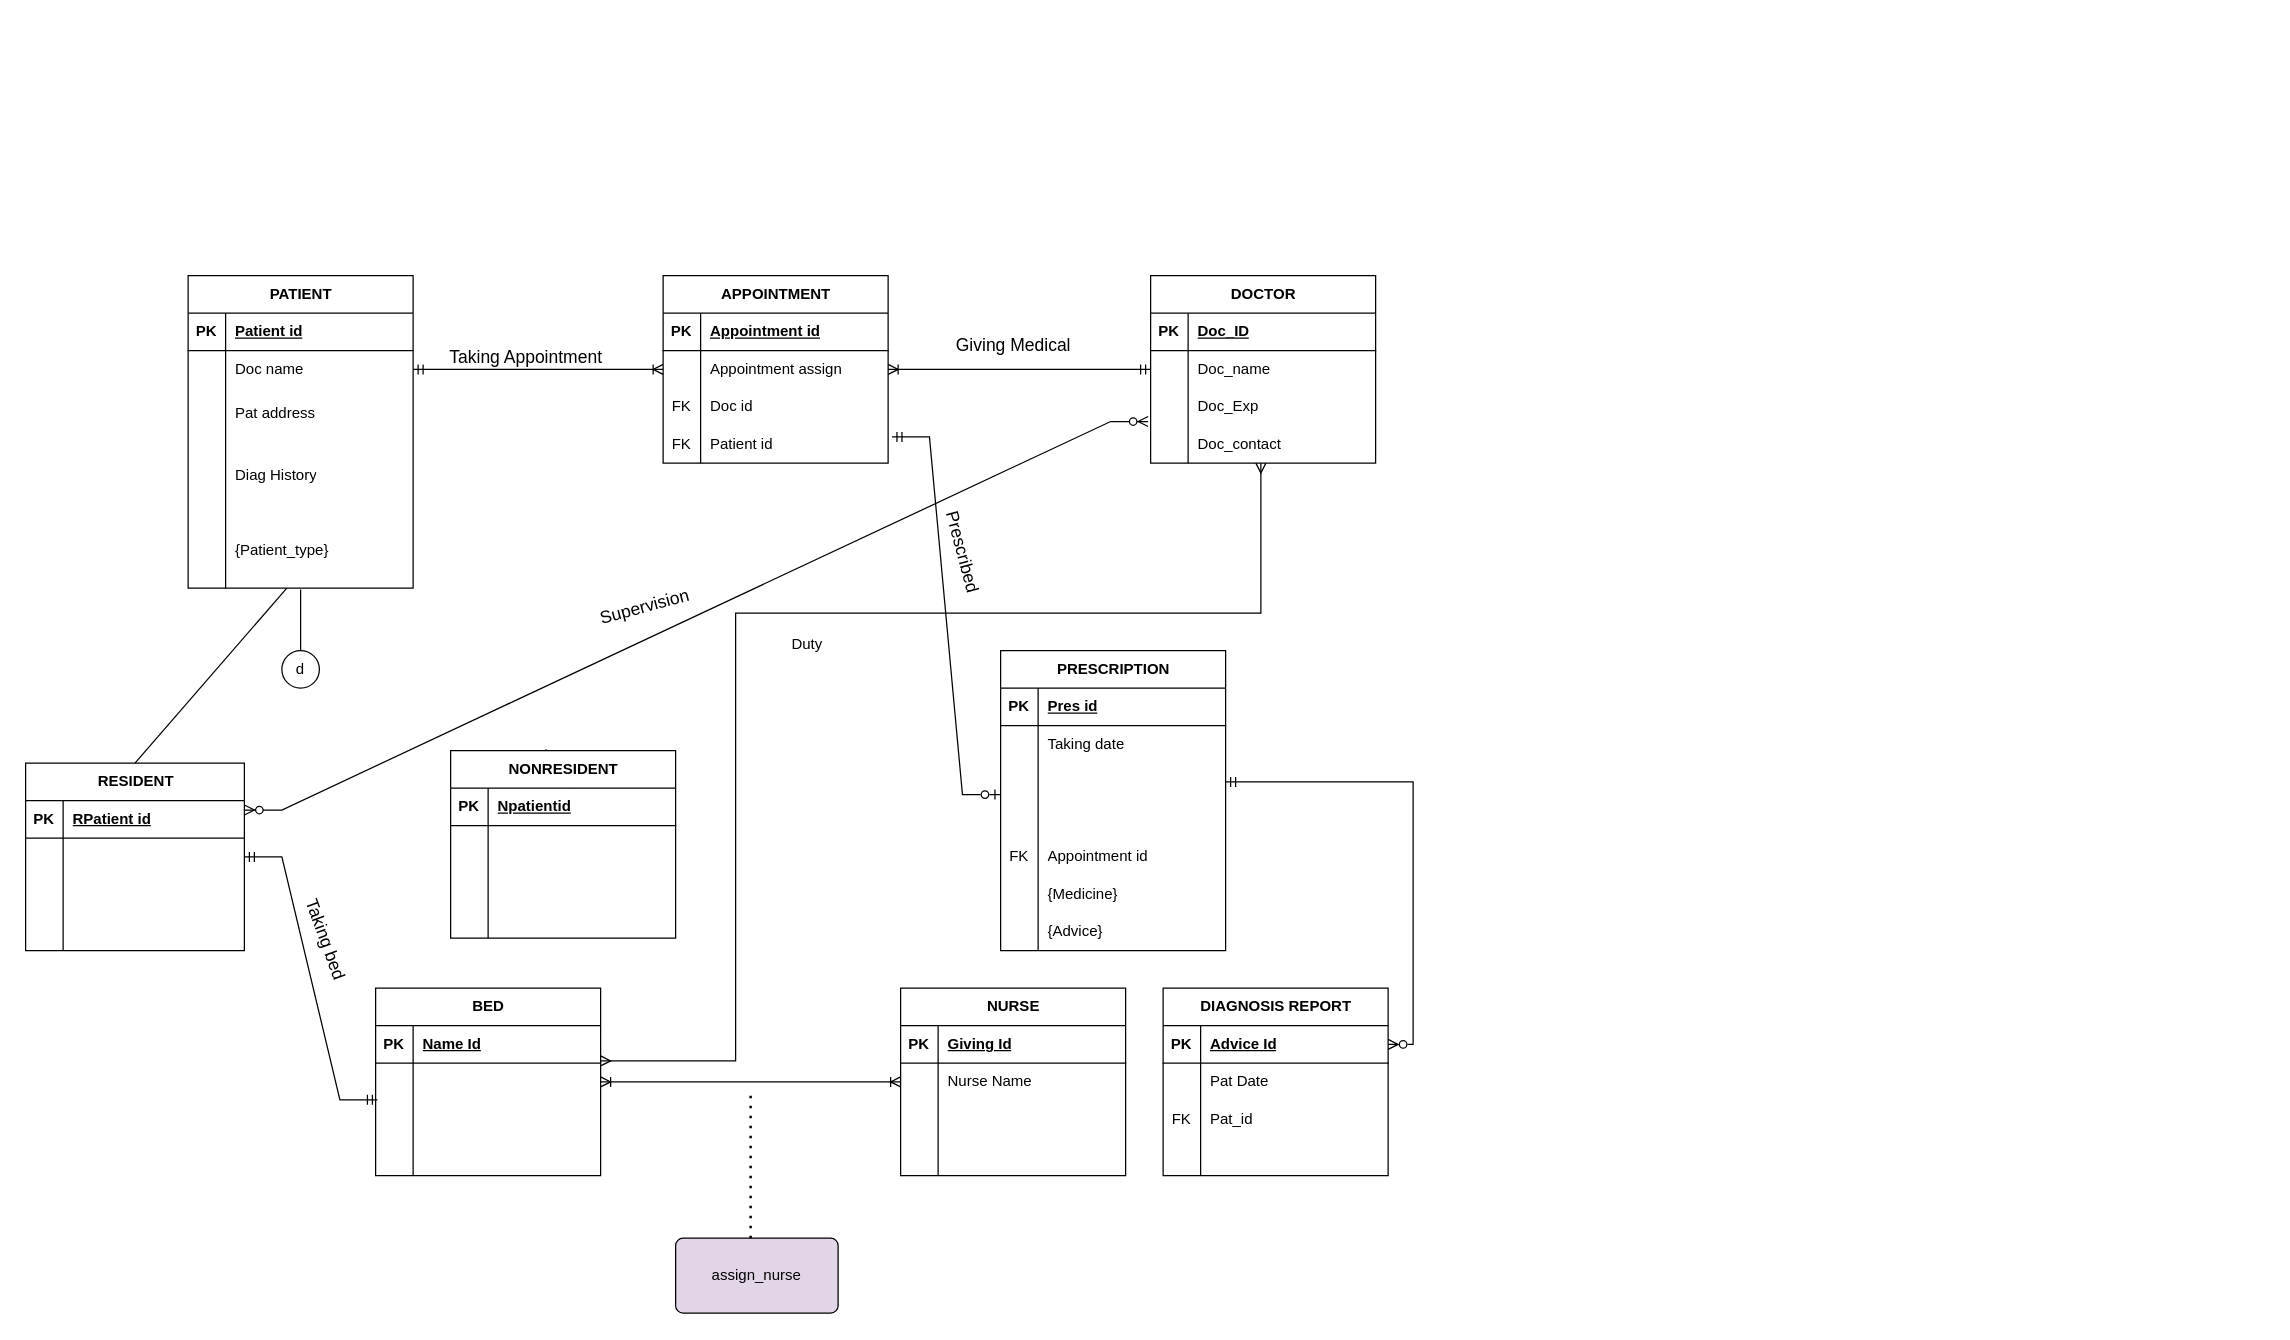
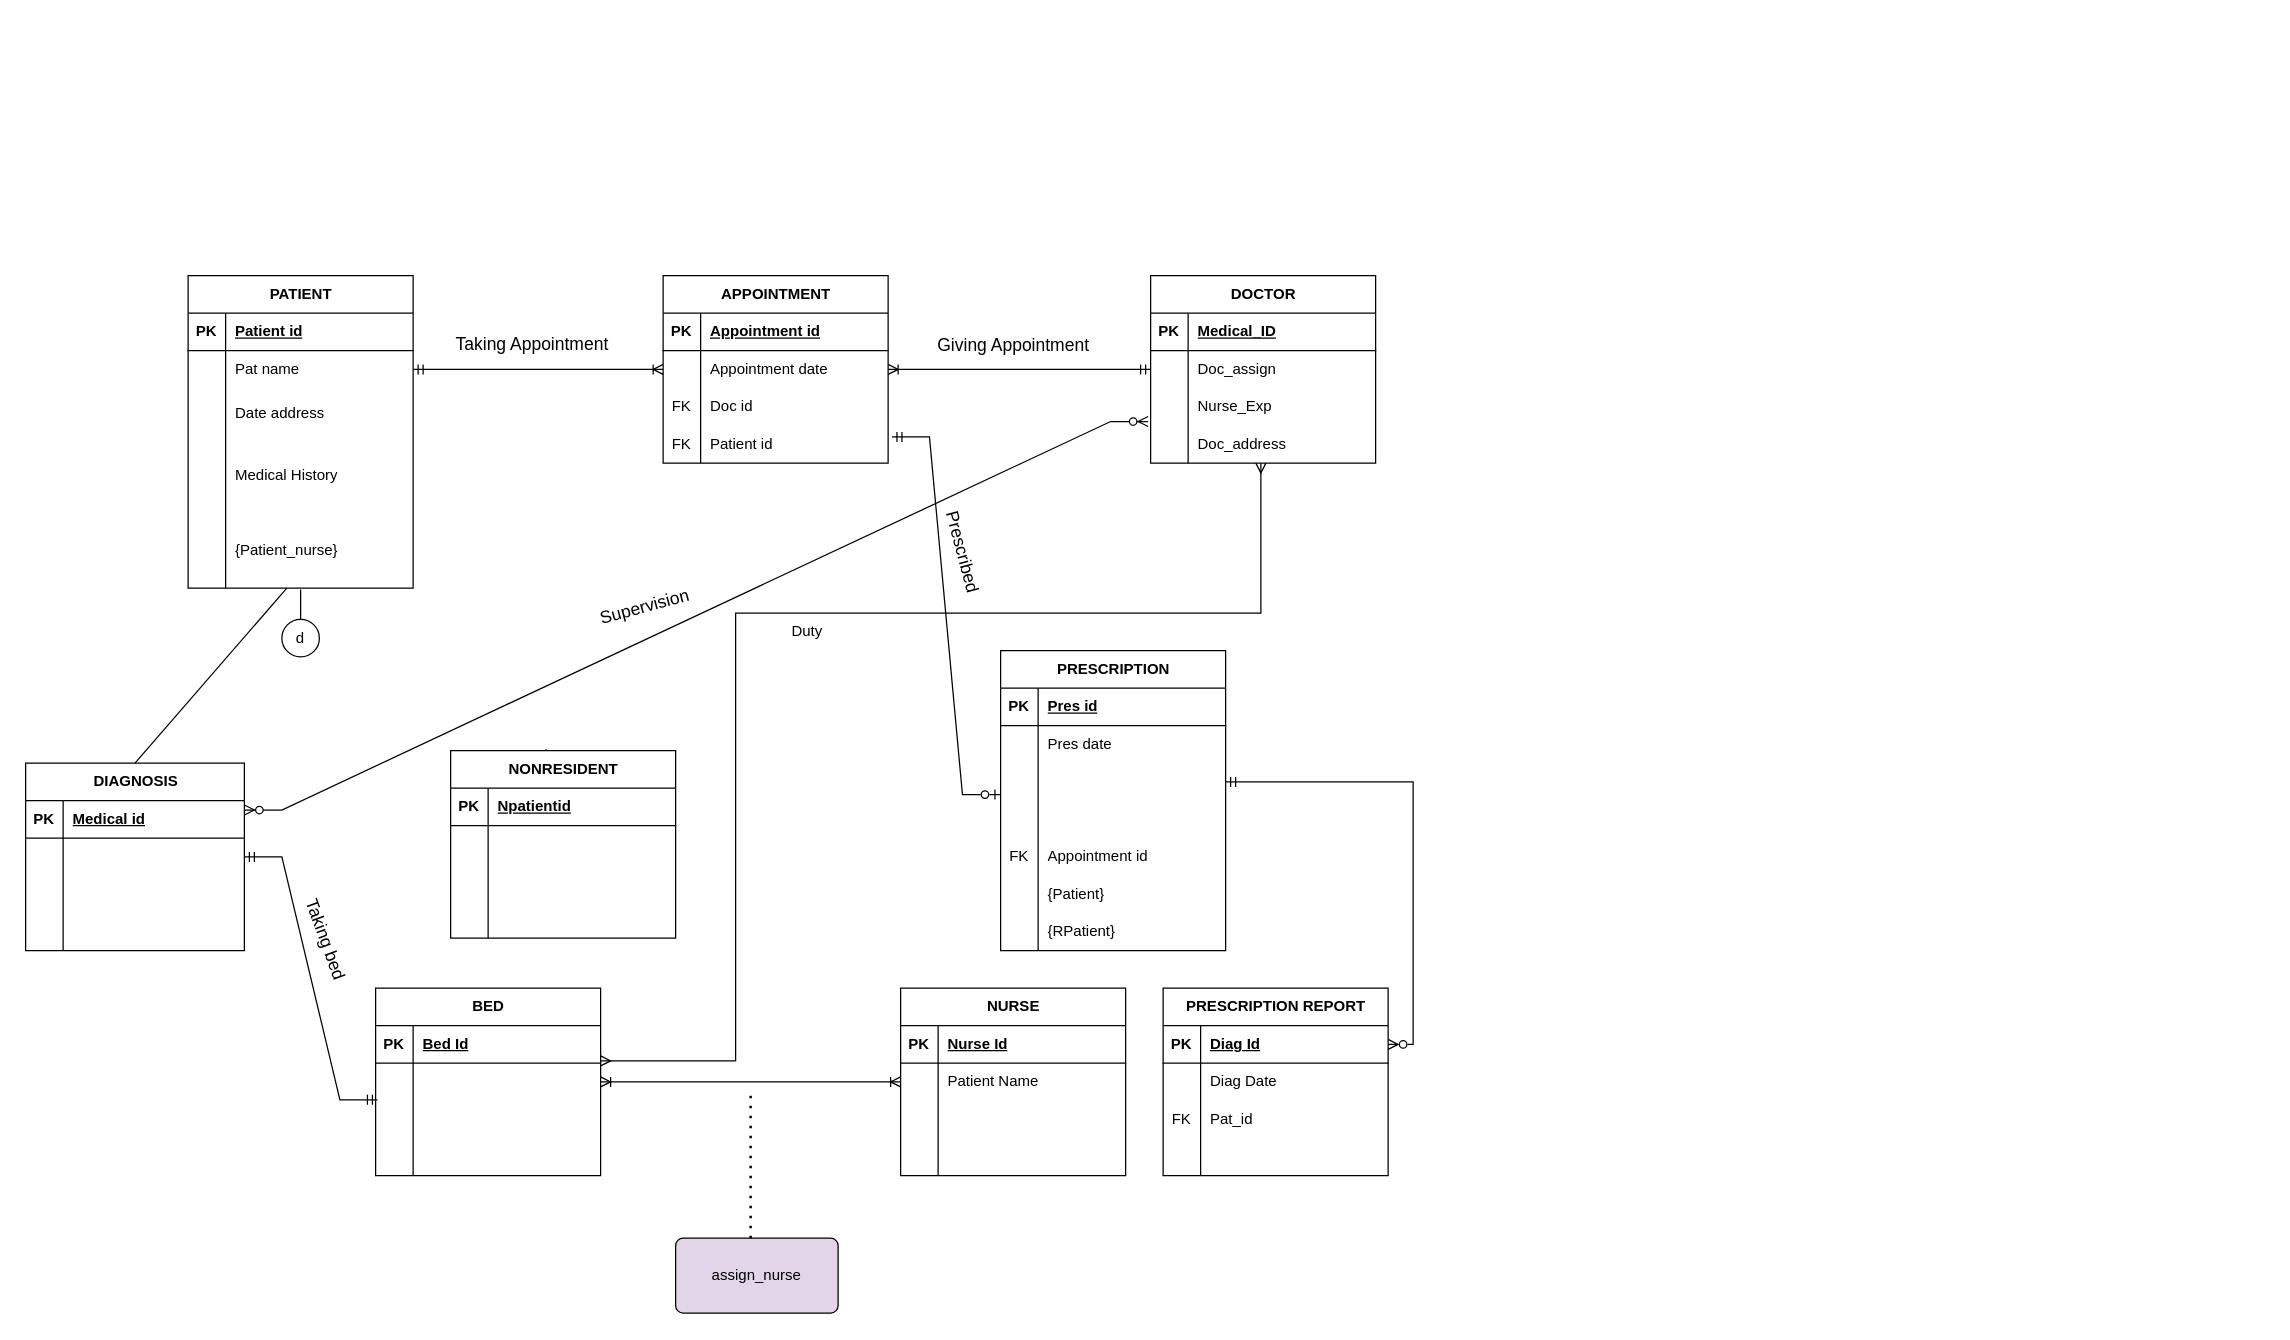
node "Doc_ID": label "Doc_ID" -> "Medical_ID"
node "Giving Medical": label "Giving Medical" -> "Giving Appointment"
node "Taking Appointment": moved (526, 357) -> (532, 344)
node "Doc name": label "Doc name" -> "Pat name"
node "Appointment assign": label "Appointment assign" -> "Appointment date"
node "Doc_name": label "Doc_name" -> "Doc_assign"
node "Doc_Exp": label "Doc_Exp" -> "Nurse_Exp"
node "Pat address": label "Pat address" -> "Date address"
node "Doc_contact": label "Doc_contact" -> "Doc_address"
node "Diag History": label "Diag History" -> "Medical History"
node "{Patient_type}": label "{Patient_type}" -> "{Patient_nurse}"
node "Duty": moved (807, 644) -> (807, 632)
node "d": moved (301, 669) -> (301, 638)
node "Taking date": label "Taking date" -> "Pres date"
node "RESIDENT": label "RESIDENT" -> "DIAGNOSIS"
node "RPatient id": label "RPatient id" -> "Medical id"
node "{Medicine}": label "{Medicine}" -> "{Patient}"
node "{Advice}": label "{Advice}" -> "{RPatient}"
node "DIAGNOSIS REPORT": label "DIAGNOSIS REPORT" -> "PRESCRIPTION REPORT"
node "Name Id": label "Name Id" -> "Bed Id"
node "Giving Id": label "Giving Id" -> "Nurse Id"
node "Advice Id": label "Advice Id" -> "Diag Id"
node "Nurse Name": label "Nurse Name" -> "Patient Name"
node "Pat Date": label "Pat Date" -> "Diag Date"
